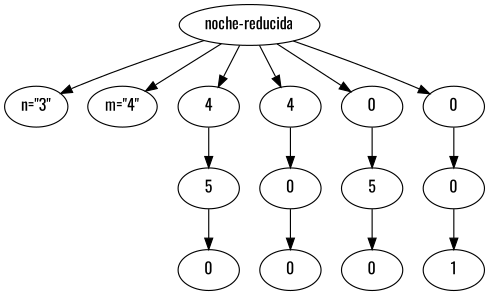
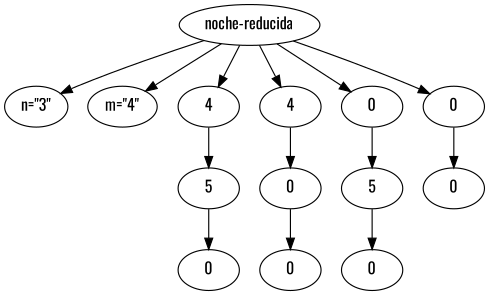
node "1": removed
